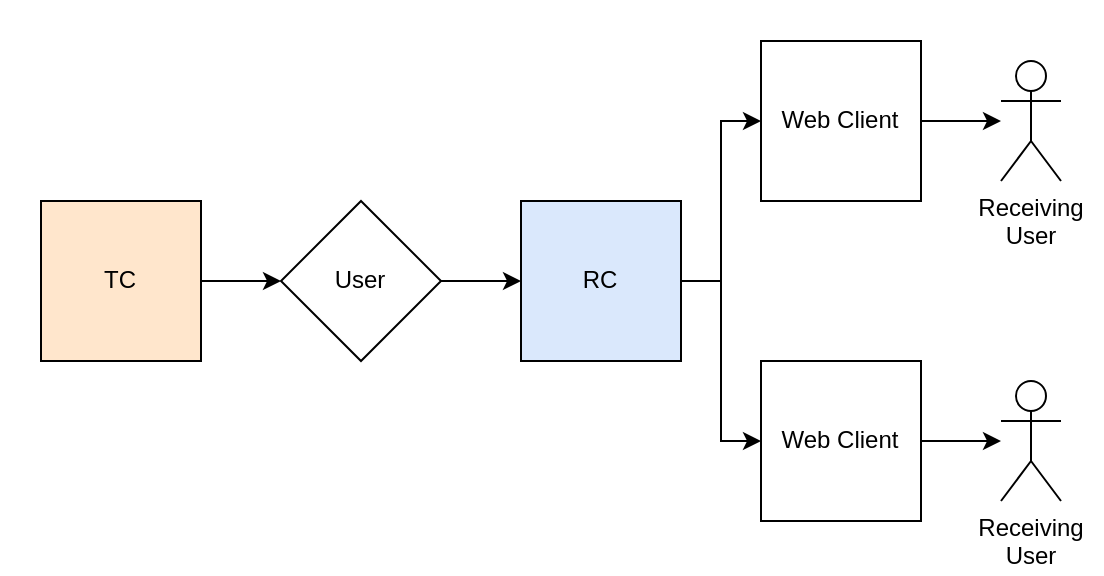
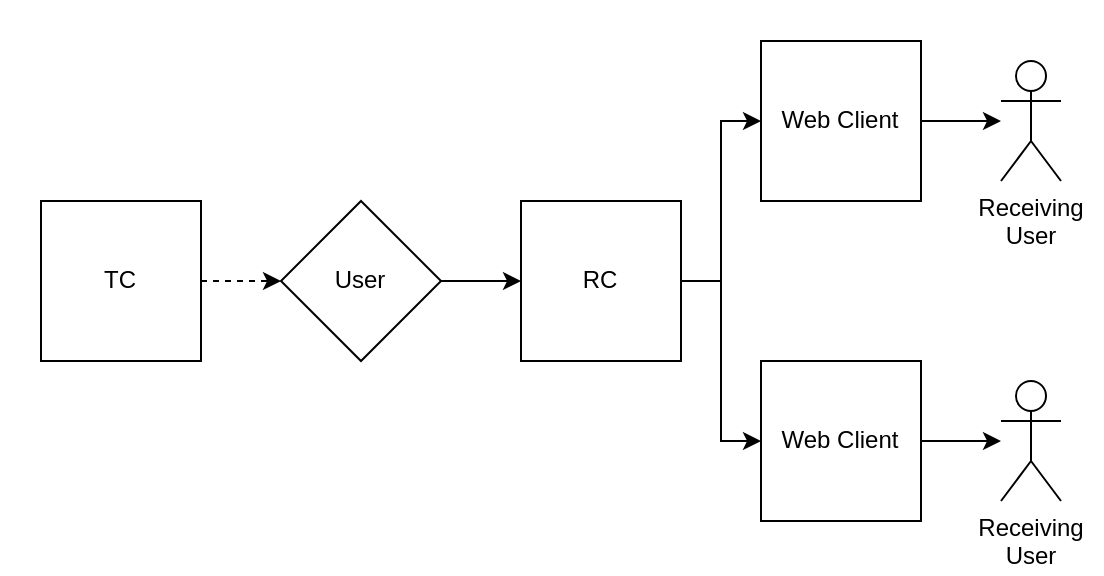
node "TC": fillcolor #ffe6cc -> #ffffff
edge "TC" -> "User": style solid -> dashed
node "RC": fillcolor #dae8fc -> #ffffff
